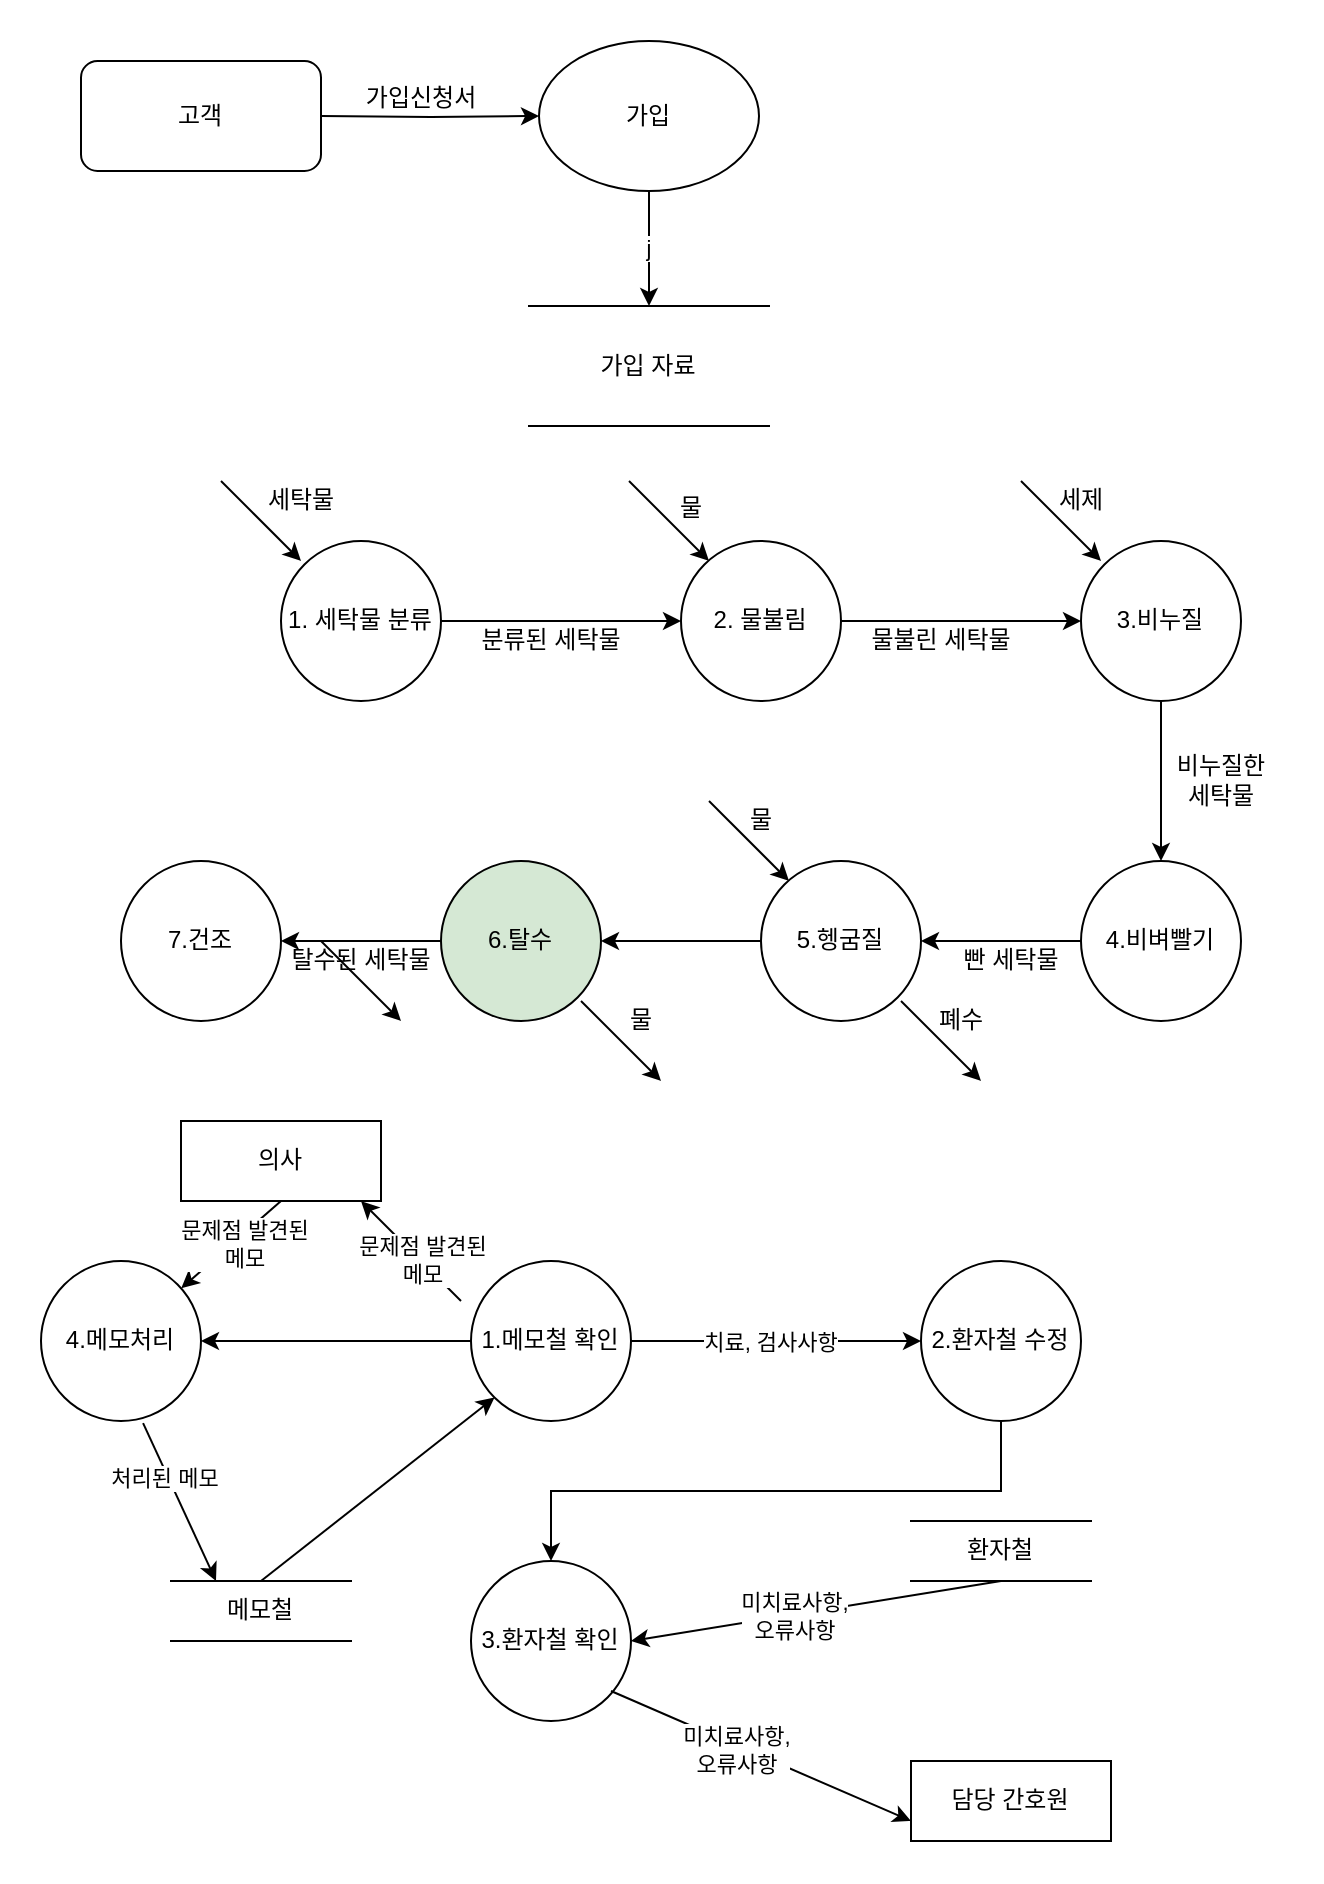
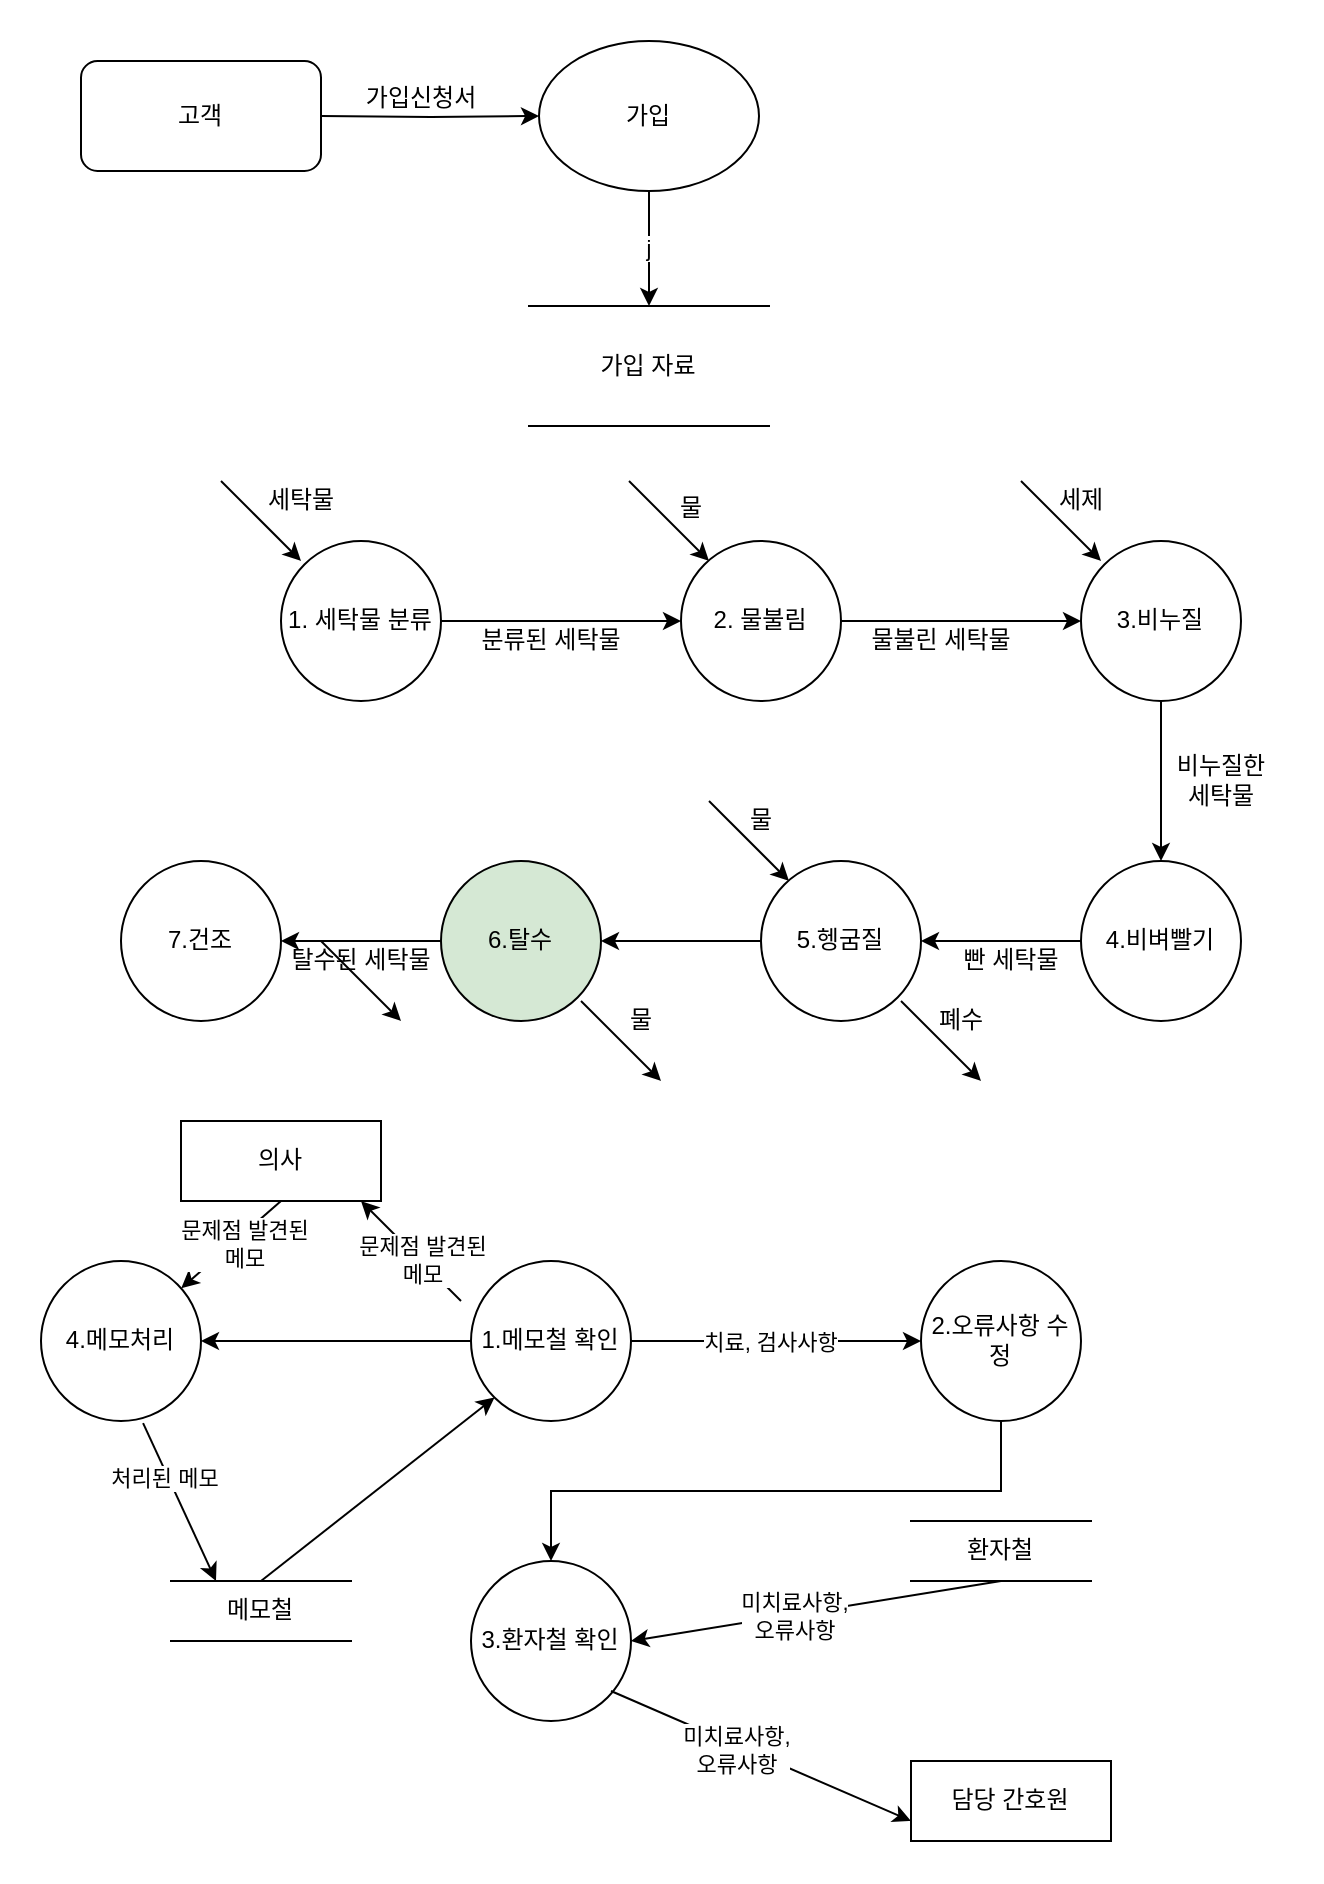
node "2.환자철 수정": label "2.환자철 수정" -> "2.오류사항 수정"
